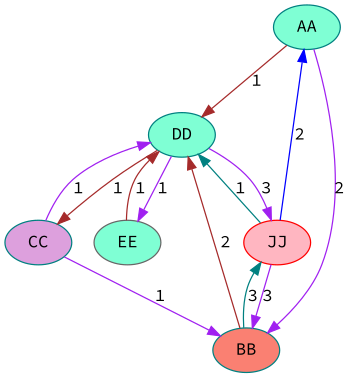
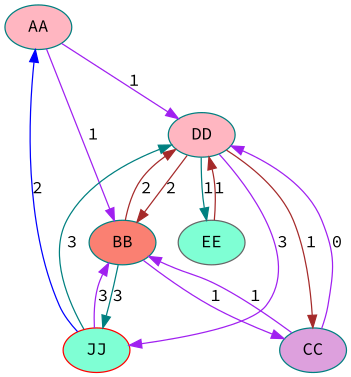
node "AA": fillcolor aquamarine -> lightpink
edge "AA" -> "DD": color brown -> purple
node "DD": fillcolor aquamarine -> lightpink
edge "DD" -> "EE": color purple -> teal
edge "DD" -> "BB": added, label "2"
edge "CC" -> "DD": label "1" -> "0"
edge "JJ" -> "DD": label "1" -> "3"
edge "AA" -> "BB": label "2" -> "1"
node "JJ": fillcolor lightpink -> aquamarine
edge "BB" -> "CC": added, label "1"
